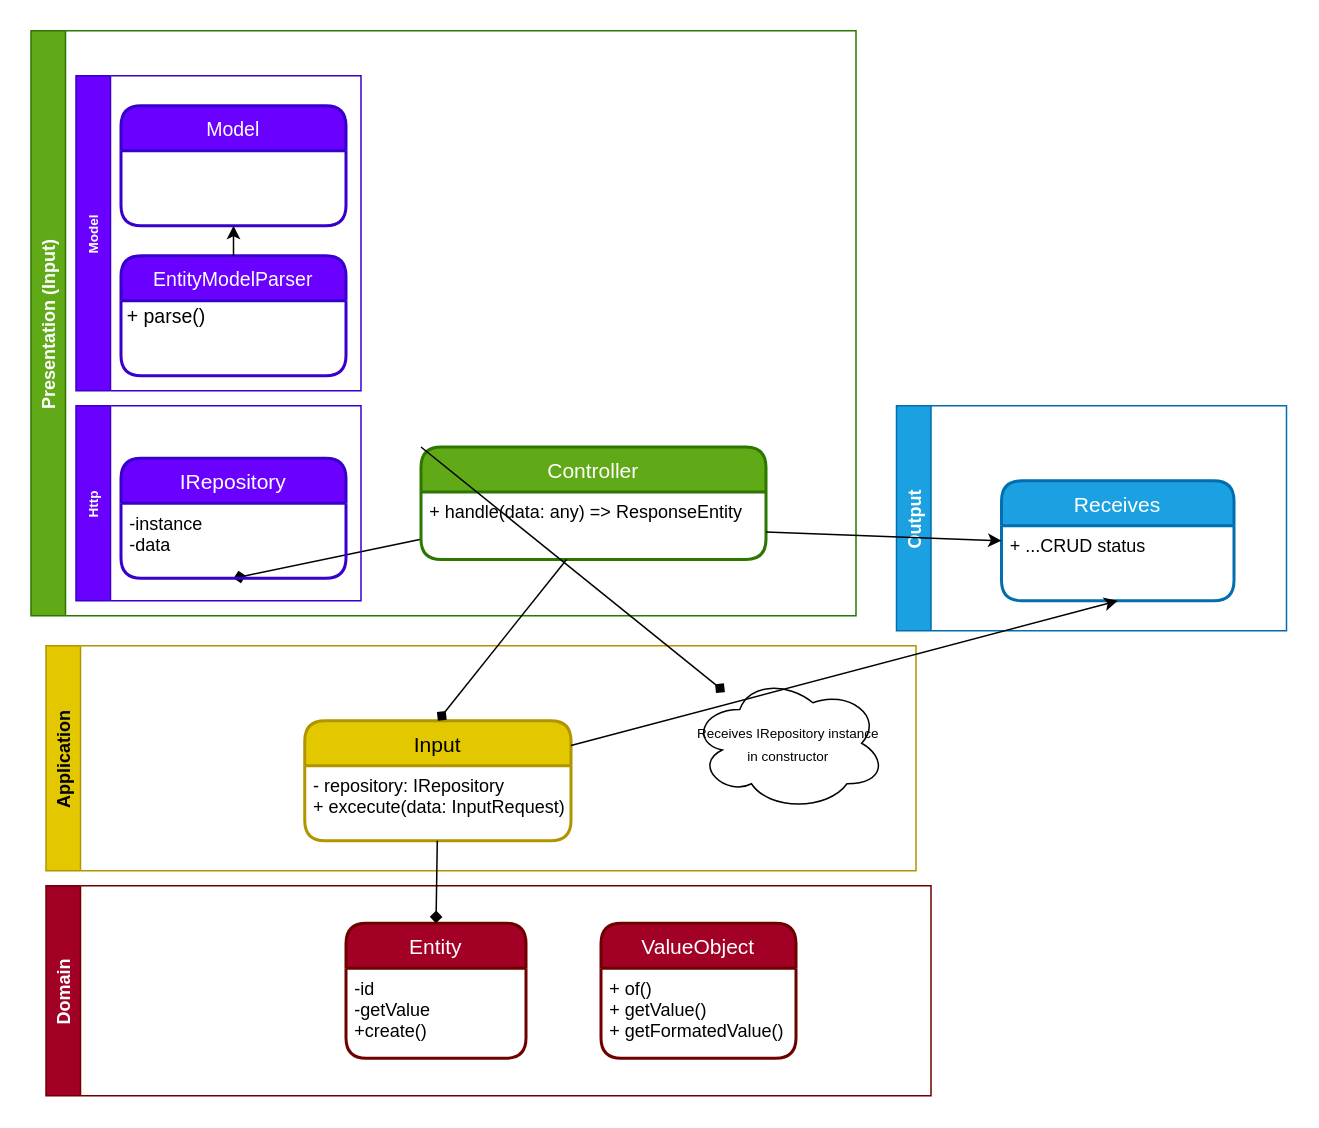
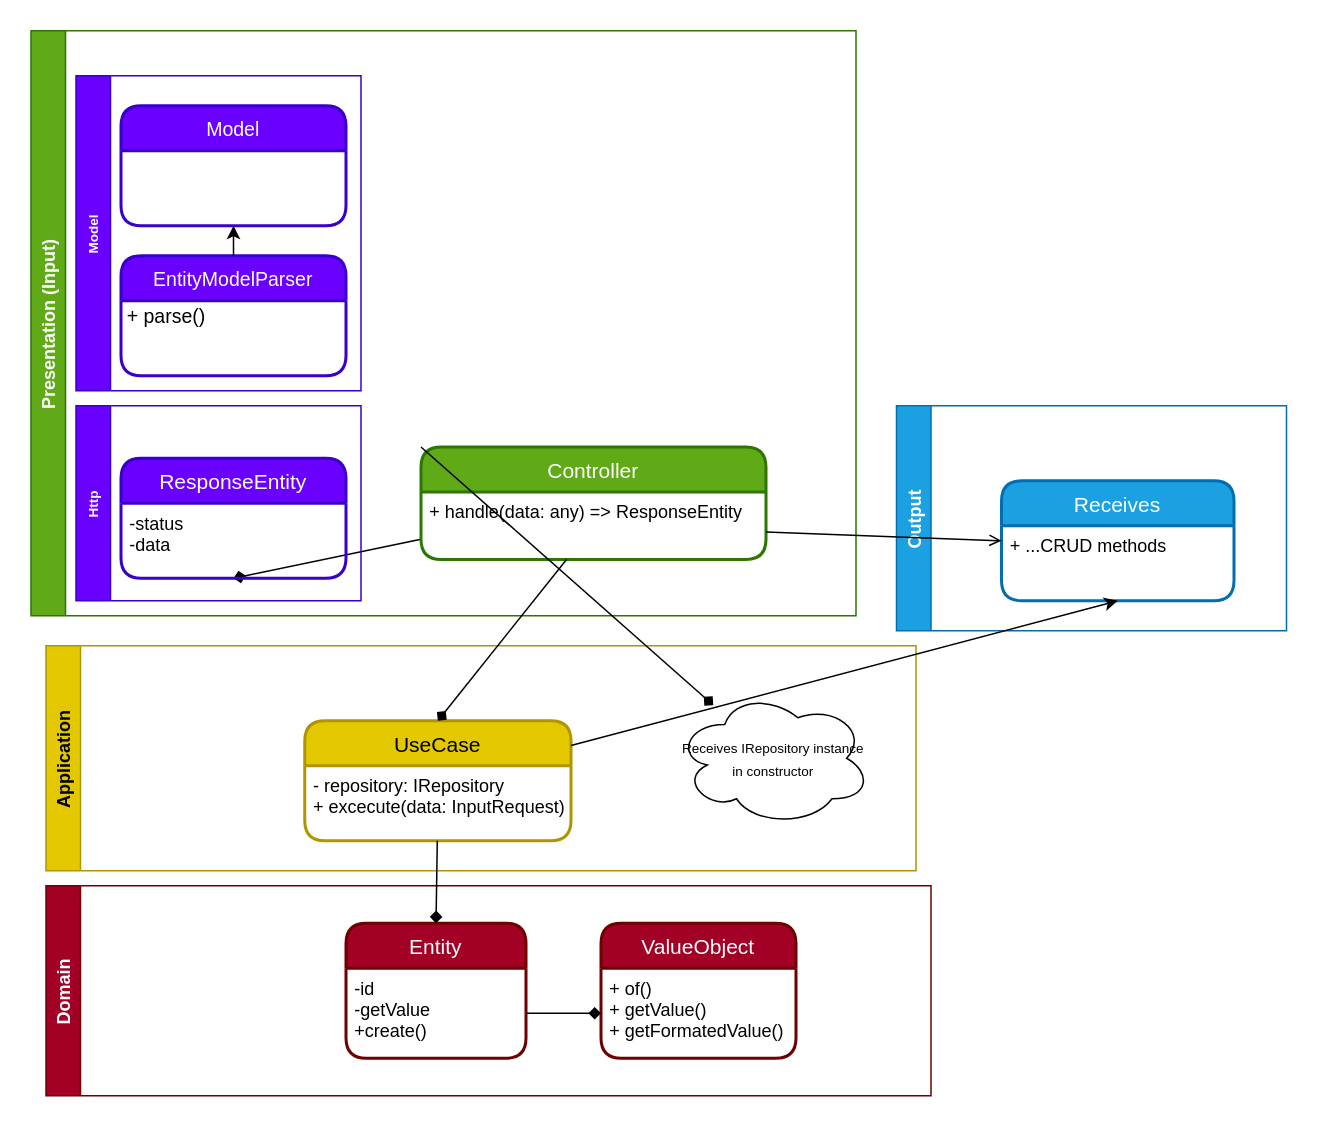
node "IRepository": label "IRepository" -> "ResponseEntity"
node "-instance -data": label "-instance -data" -> "-status -data"
edge "+ handle(data: any) => ResponseEntity" -> "Receives": arrowhead classic -> open
node "+ ...CRUD status": label "+ ...CRUD status" -> "+ ...CRUD methods"
node "Receives IRepository instance in constructor": moved (788, 743) -> (773, 758)
node "Input": label "Input" -> "UseCase"
edge "-id -getValue +create()" -> "+ of() + getValue() + getFormatedValue()": added
